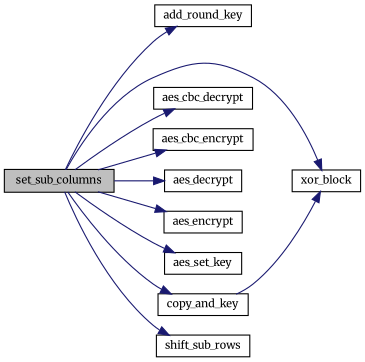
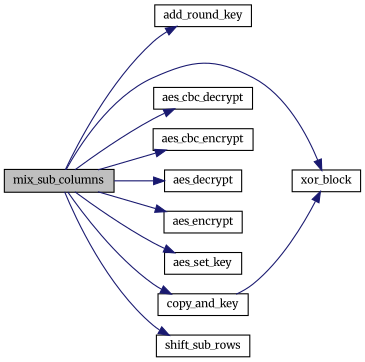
node "set_sub_columns": label "set_sub_columns" -> "mix_sub_columns"
